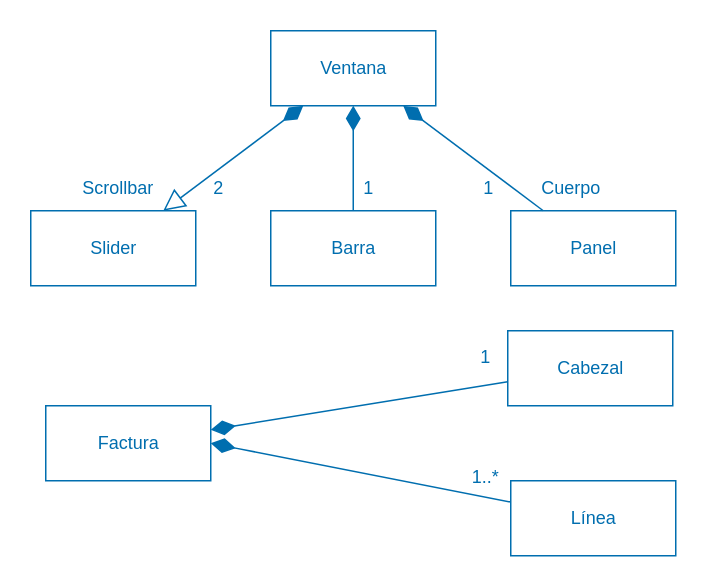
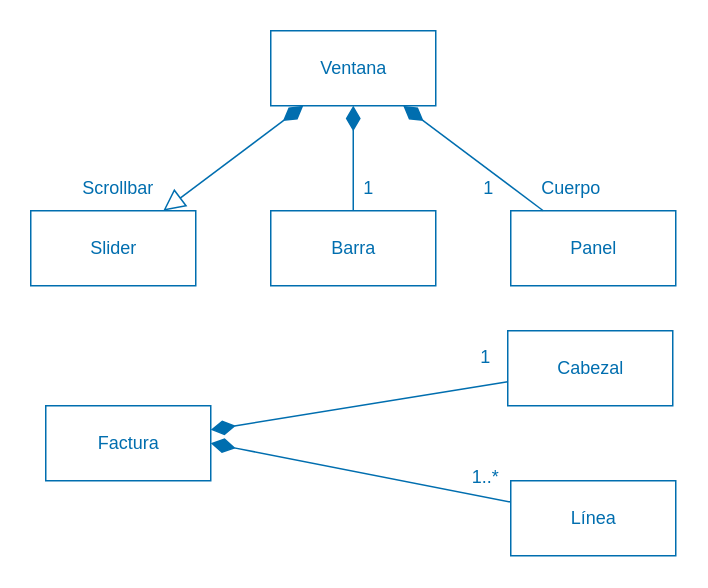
node "2": removed
